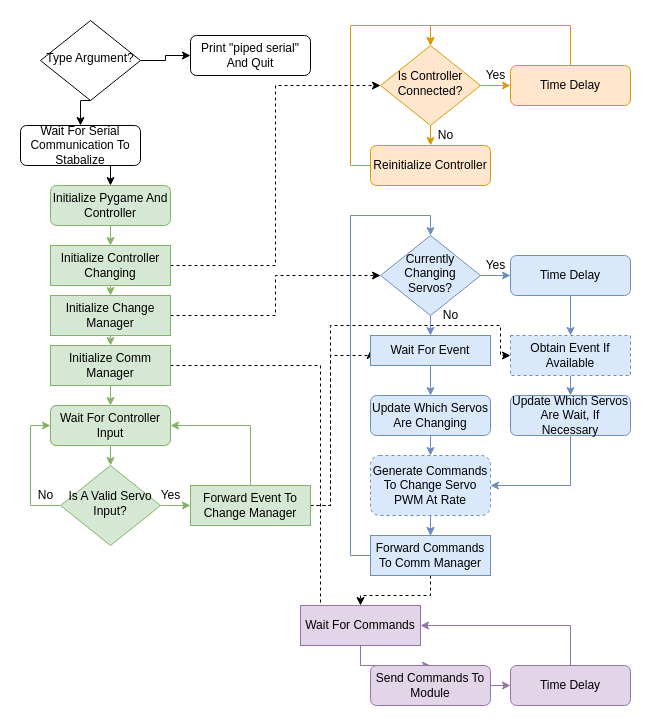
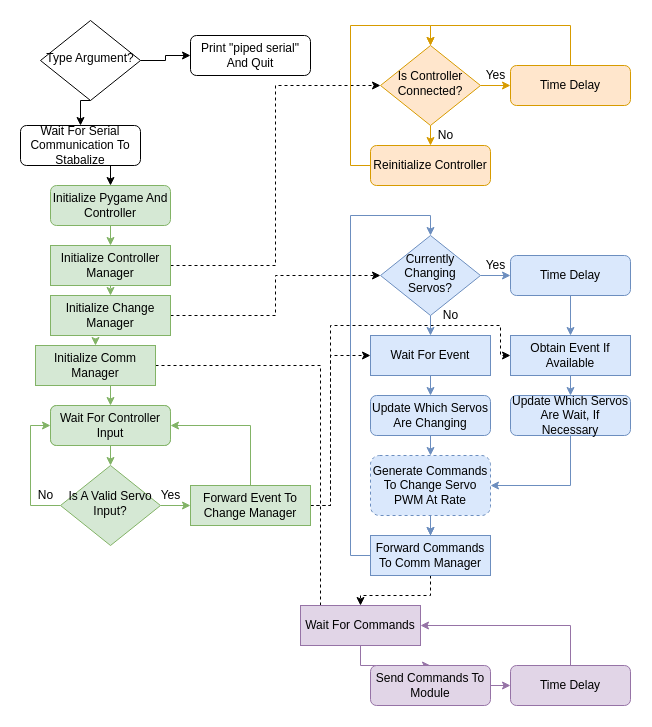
node "Initialize Controller Changing": label "Initialize Controller Changing" -> "Initialize Controller Manager"
node "Wait For Event": size 120x30 -> 120x40
node "Obtain Event If Available": style dashed -> solid
node "Initialize Comm Manager": moved (111, 366) -> (96, 366)
